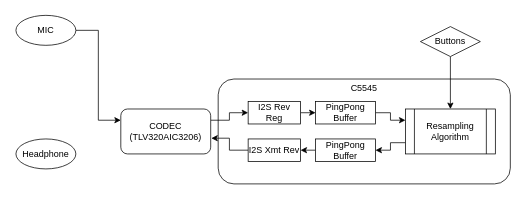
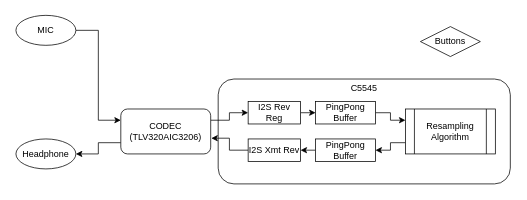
edge "Buttons" -> "Resampling Algorithm": removed
edge "CODEC (TLV320AIC3206)" -> "Headphone": added
